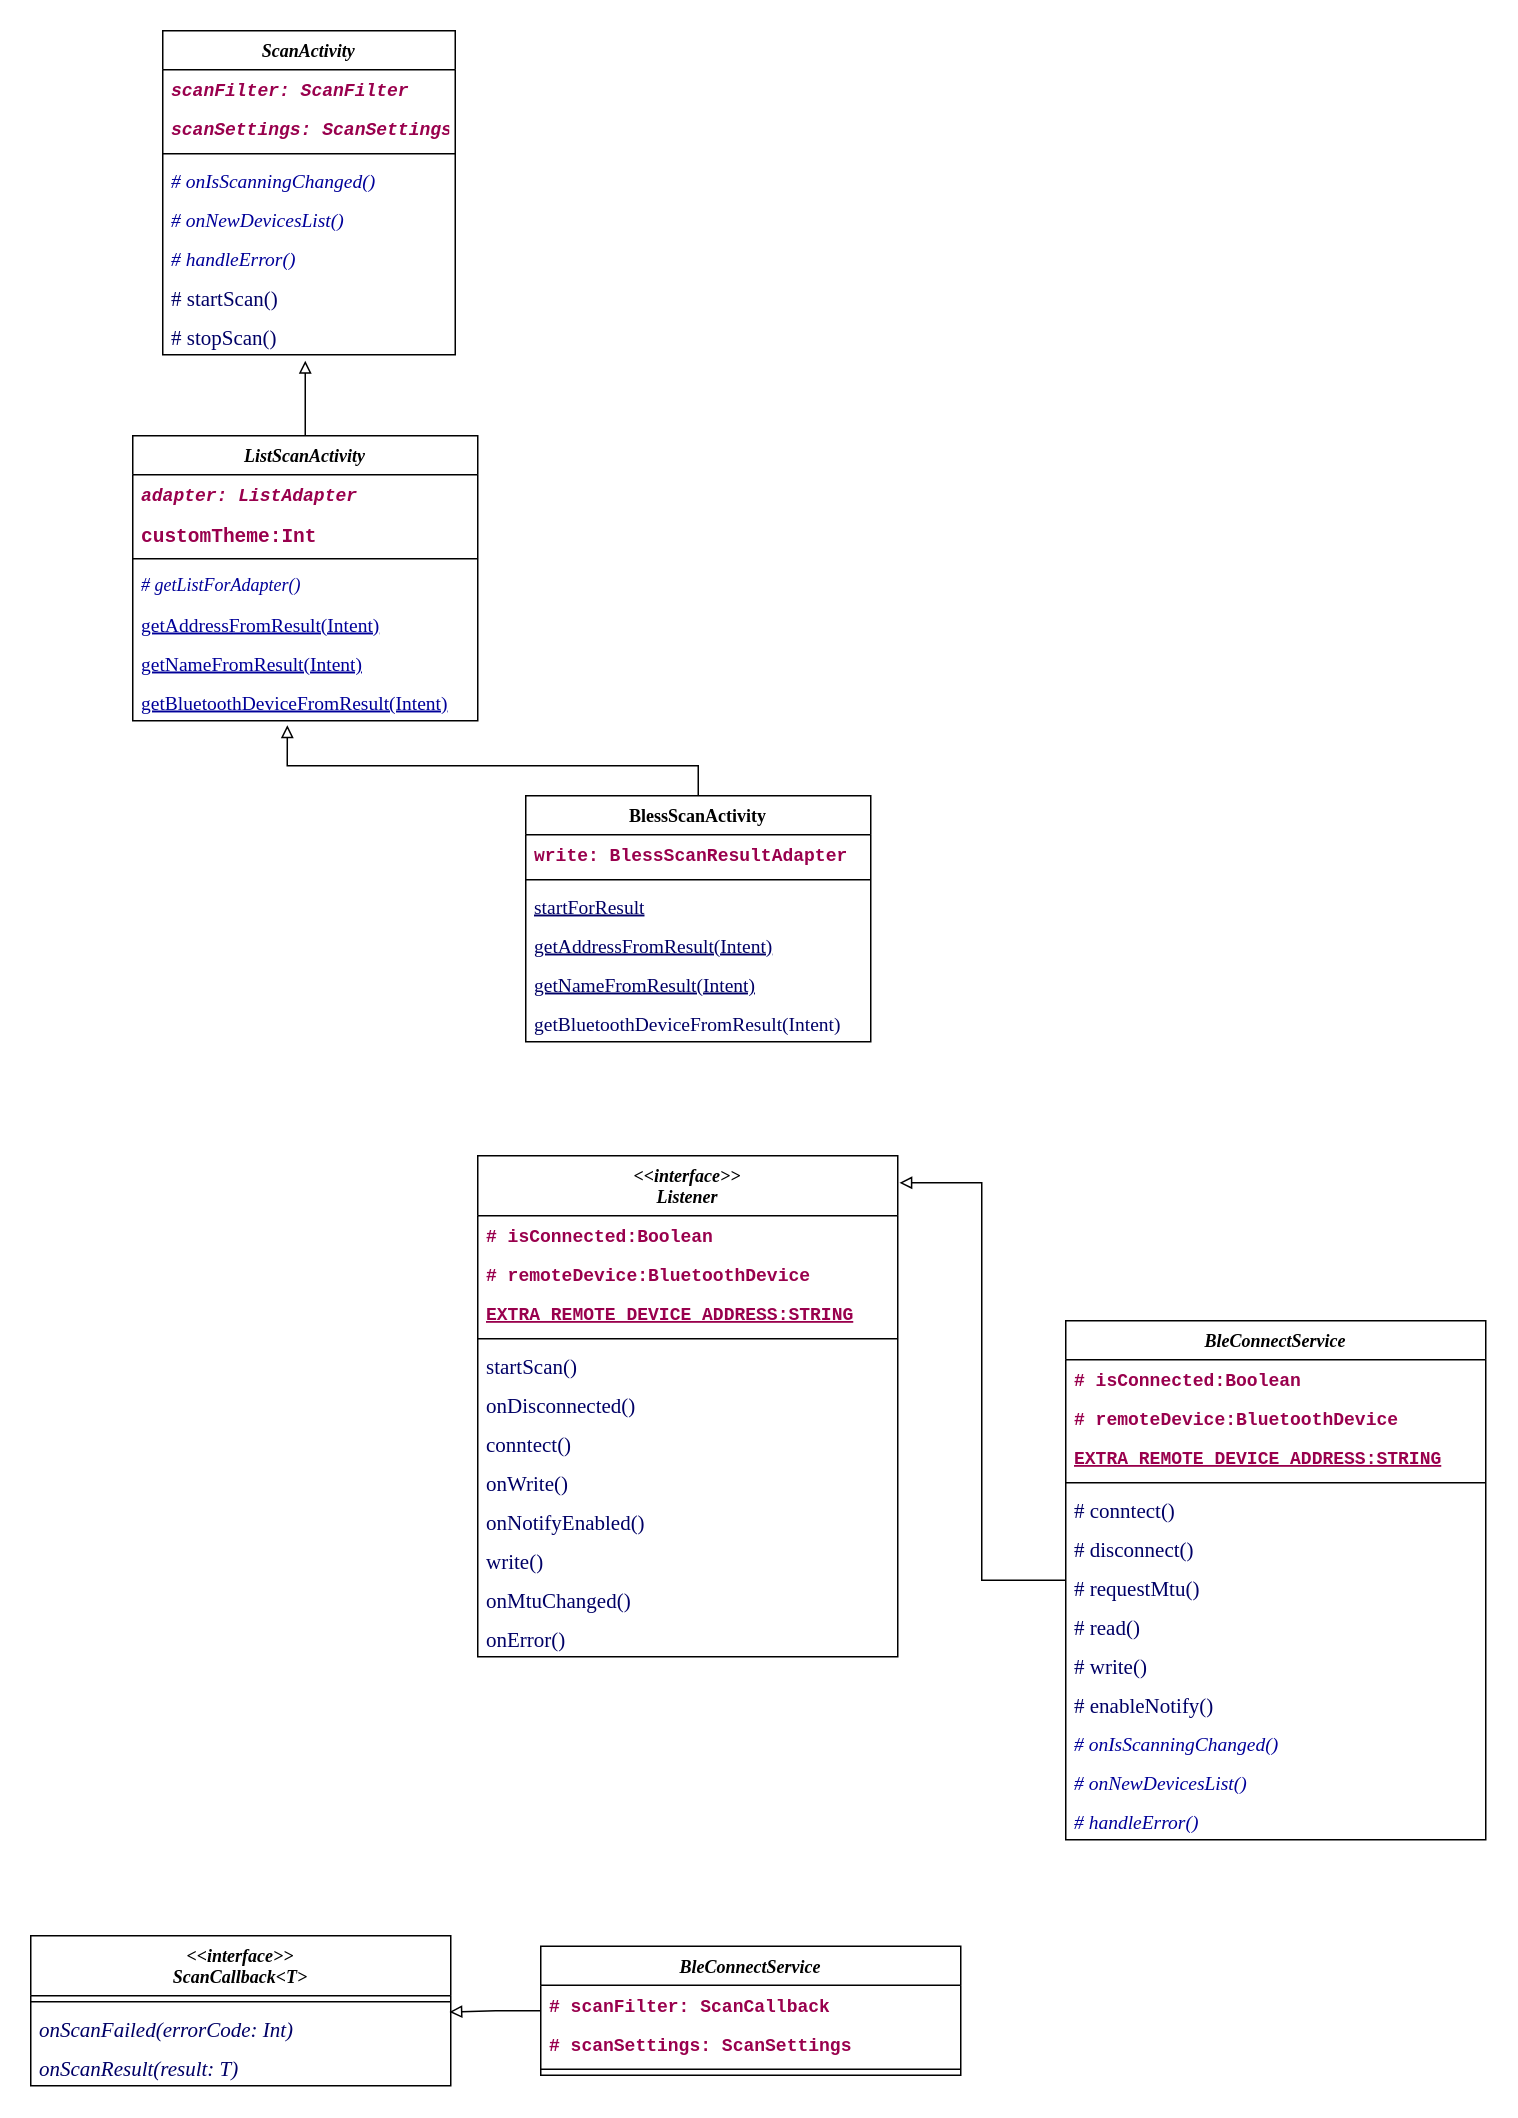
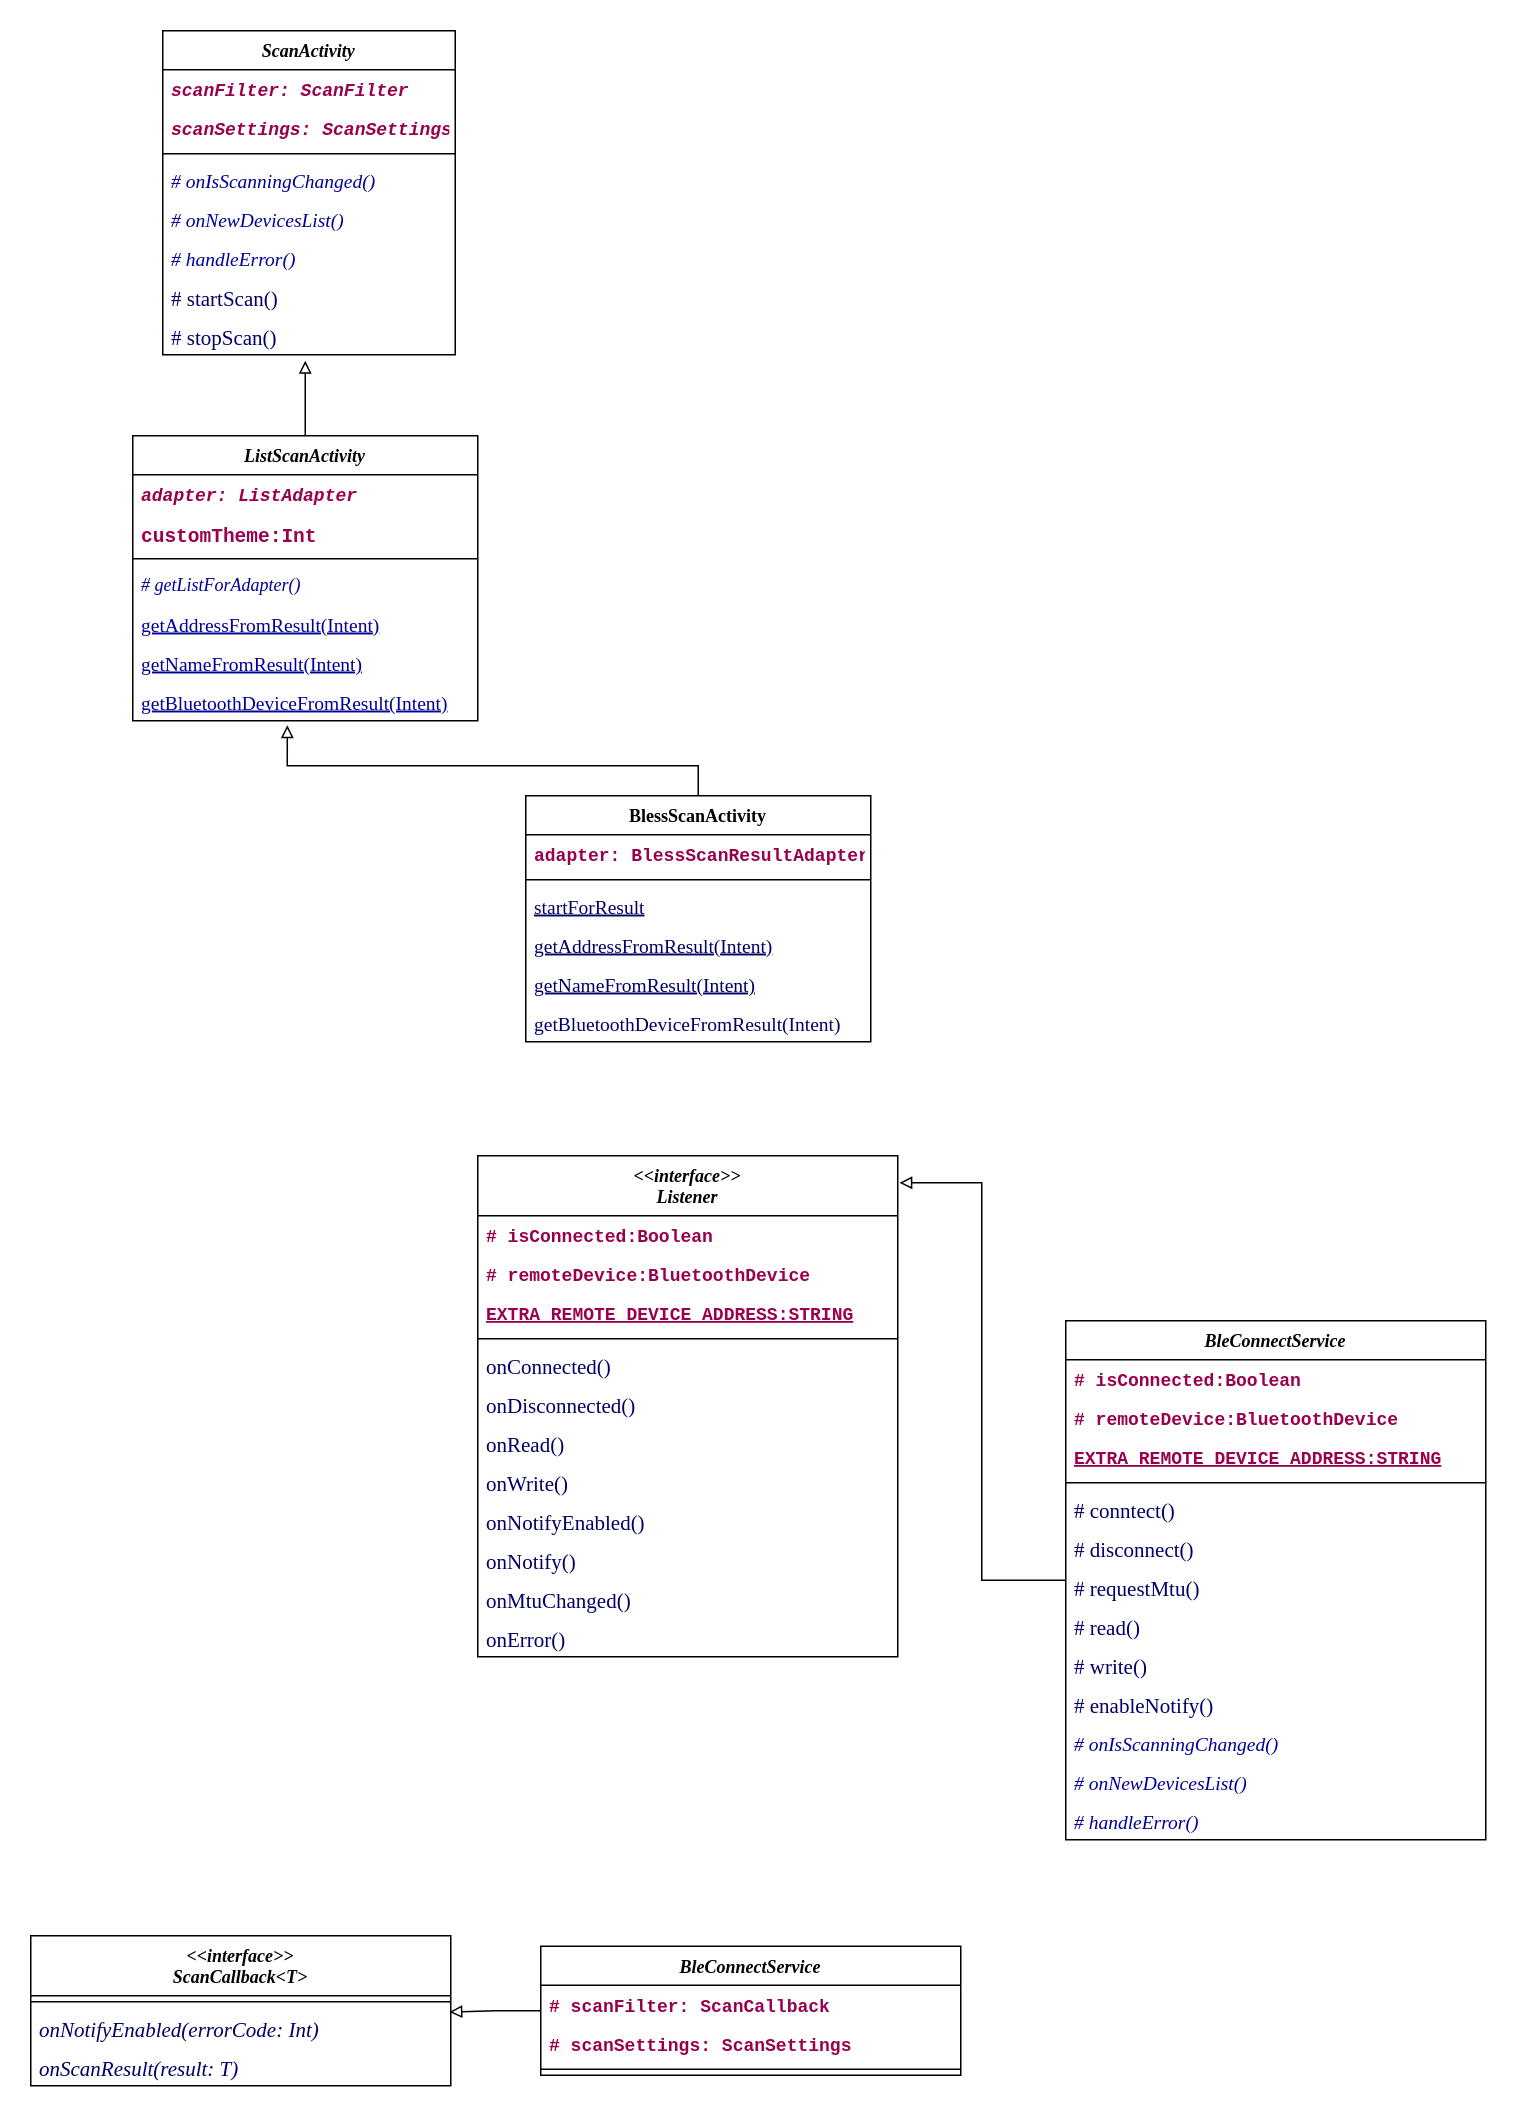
node "write: BlessScanResultAdapter": label "write: BlessScanResultAdapter" -> "adapter: BlessScanResultAdapter"
node "startScan()": label "startScan()" -> "onConnected()"
node "conntect()": label "conntect()" -> "onRead()"
node "write()": label "write()" -> "onNotify()"
node "onScanFailed(errorCode: Int)": label "onScanFailed(errorCode: Int)" -> "onNotifyEnabled(errorCode: Int)"
